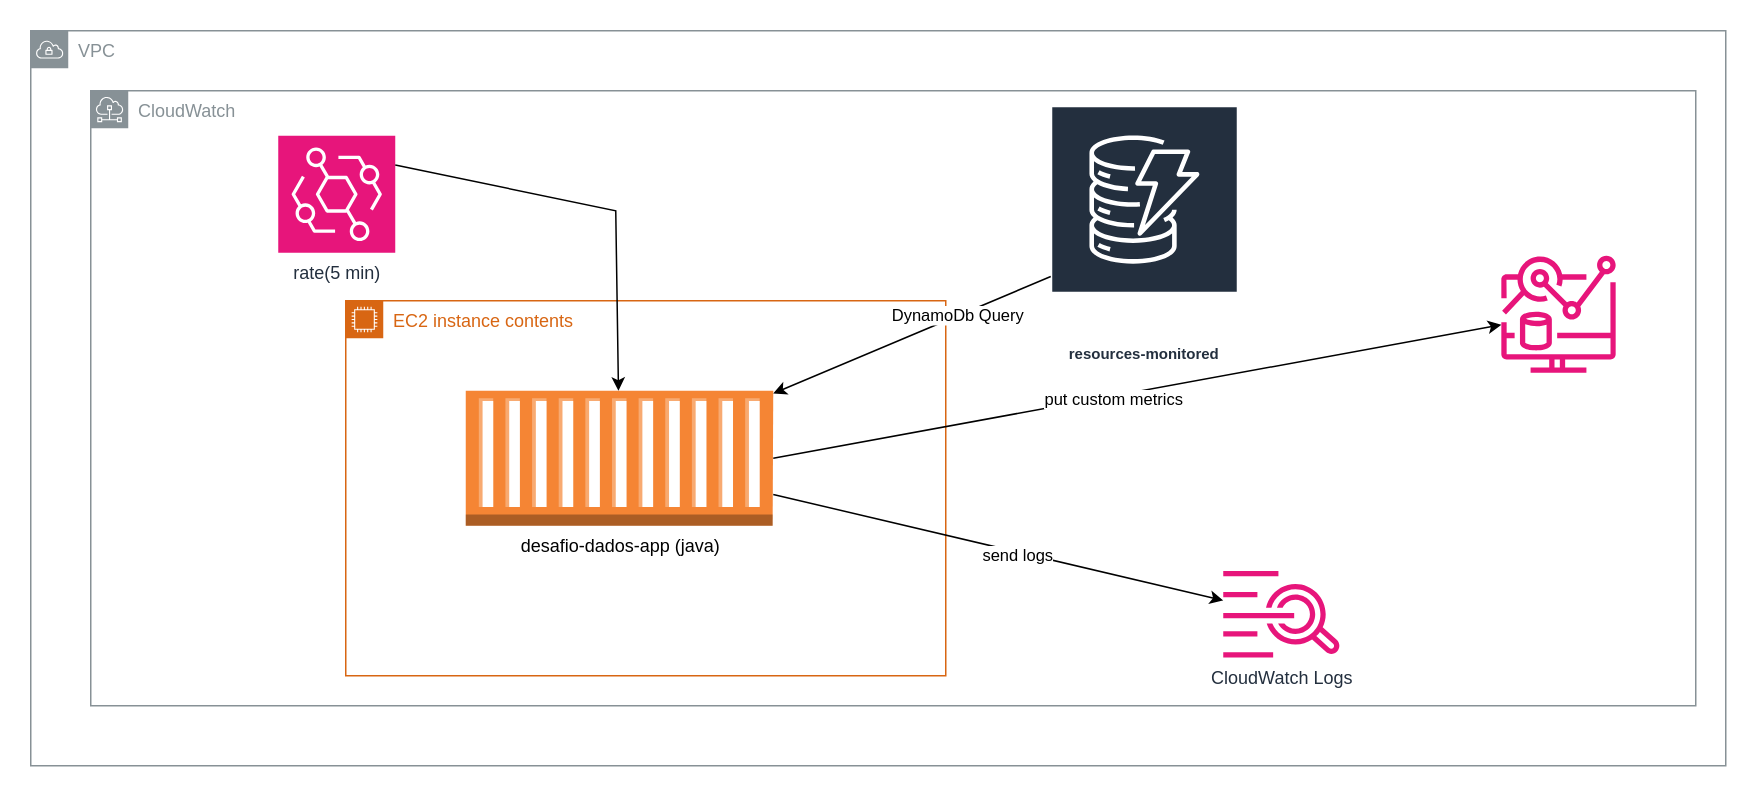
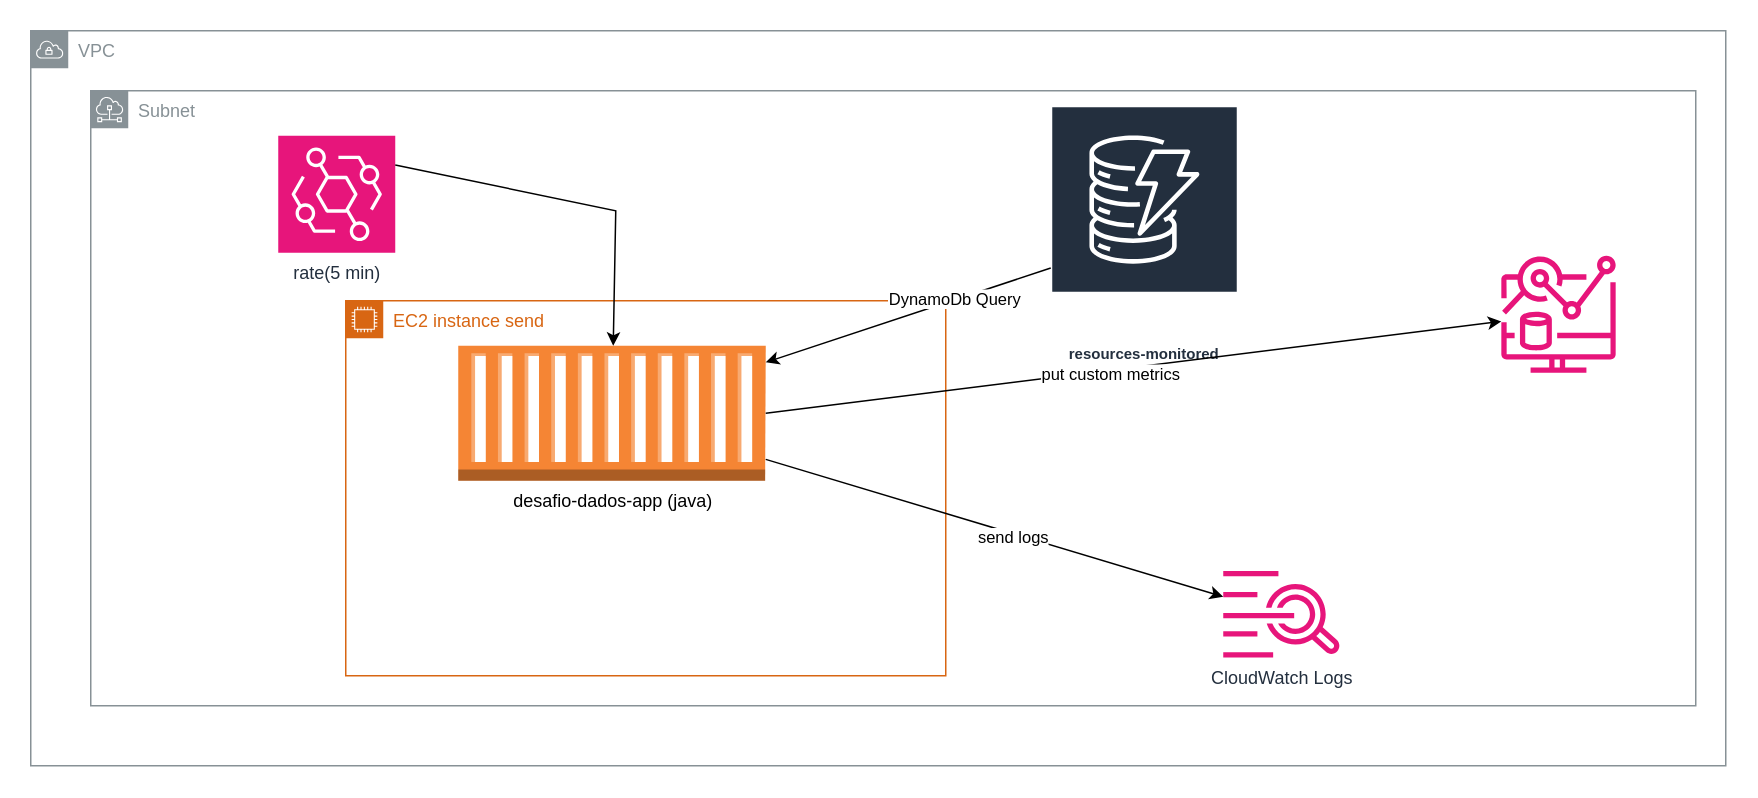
node "CloudWatch": label "CloudWatch" -> "Subnet"
node "EC2 instance contents": label "EC2 instance contents" -> "EC2 instance send"
node "desafio-dados-app (java)": moved (620, 458) -> (612, 413)
